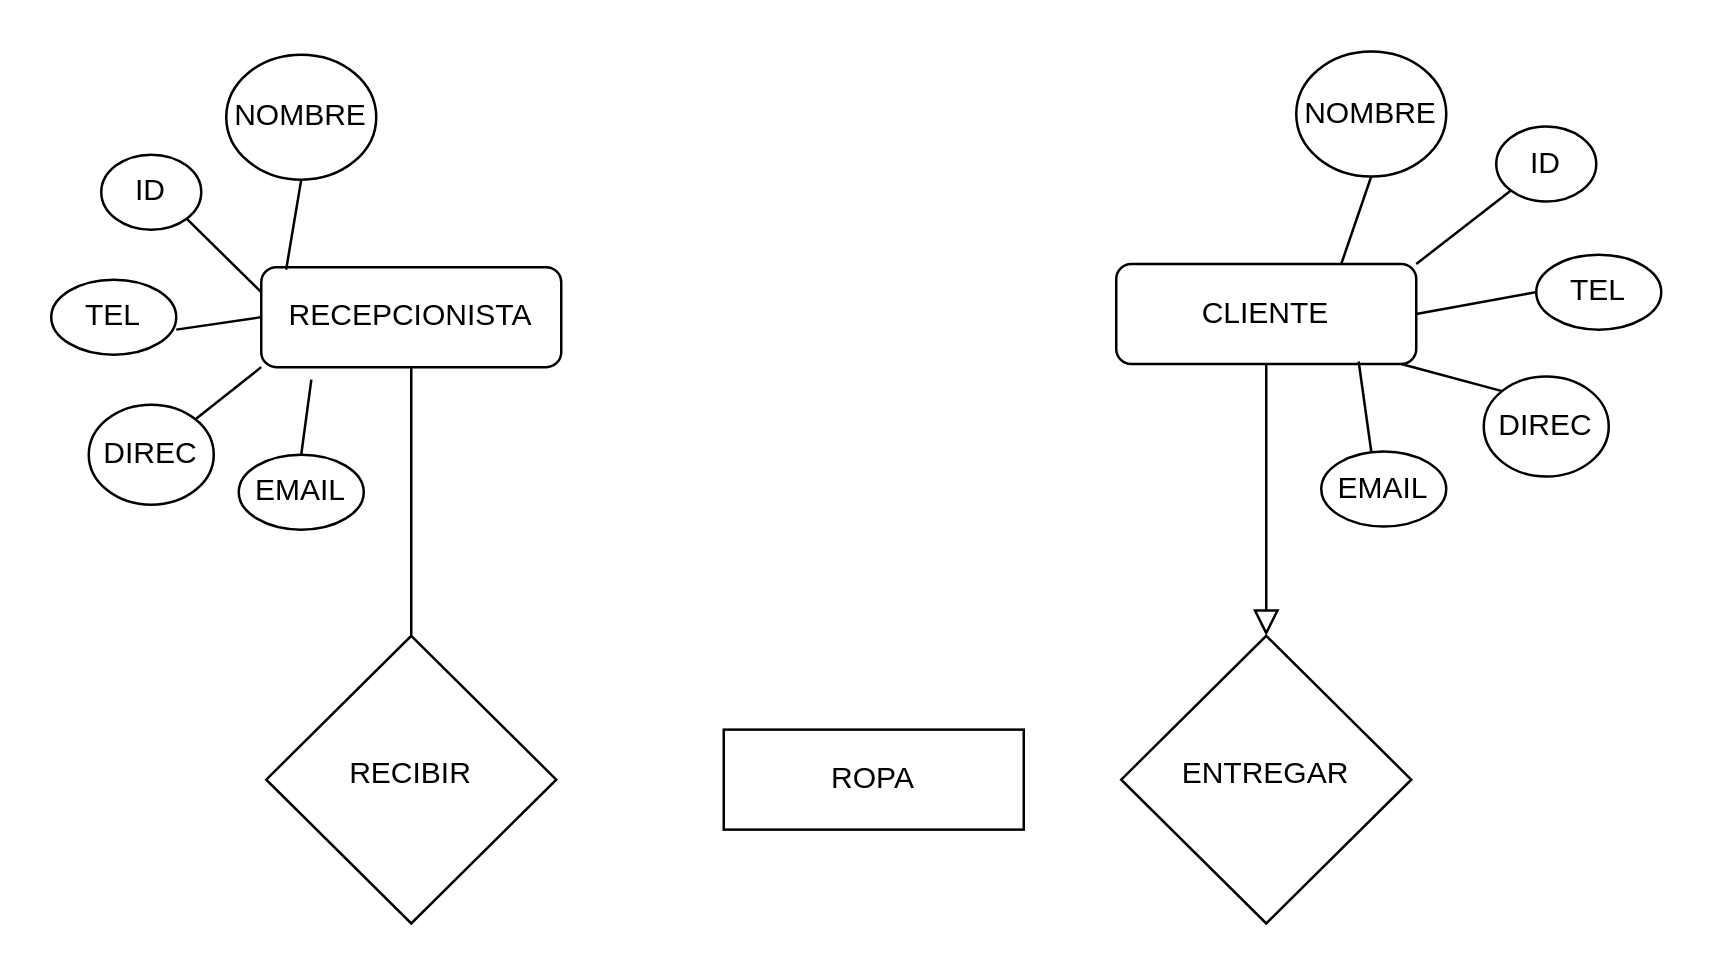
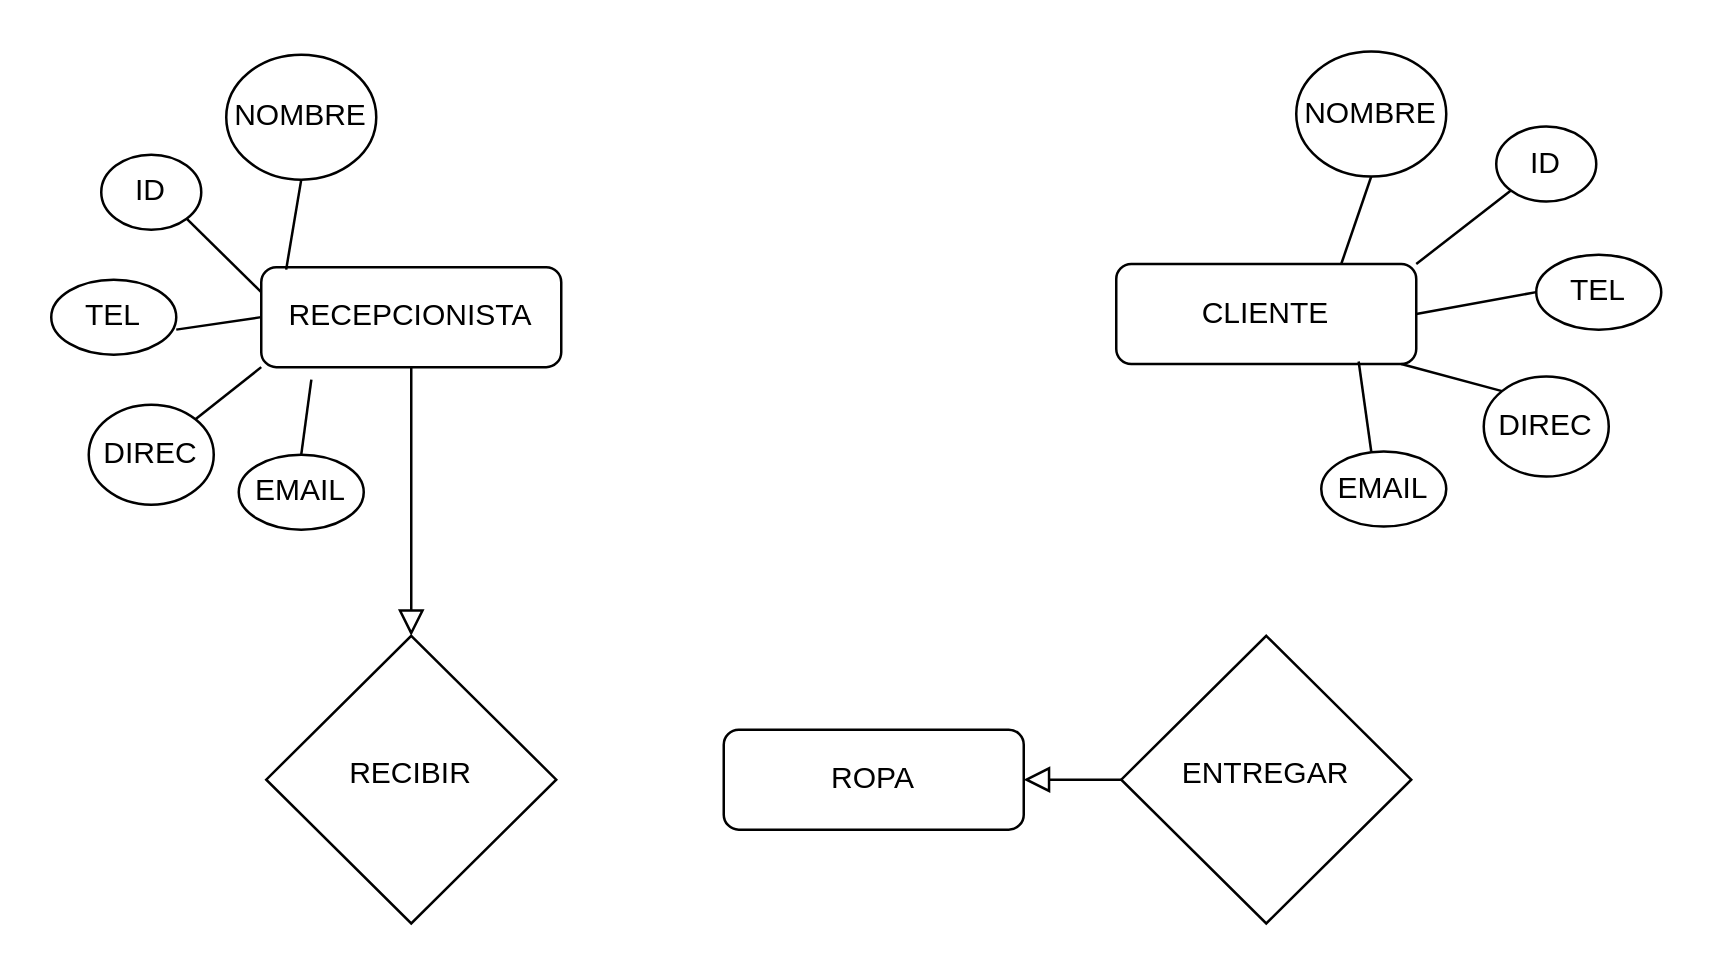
edge "CLIENTE" -> "ENTREGAR": removed
edge "RECEPCIONISTA" -- "RECIBIR": arrowhead none -> block
node "ROPA": shape rectangle -> rounded rectangle
edge "ENTREGAR" -> "ROPA": added
